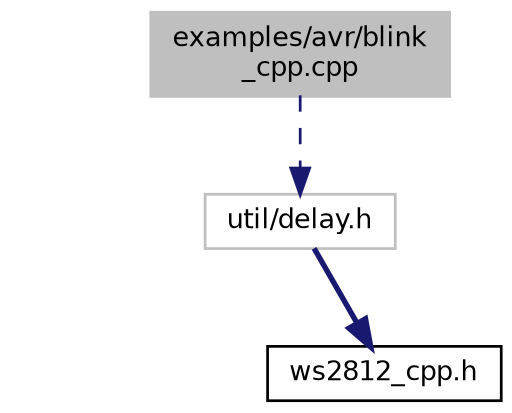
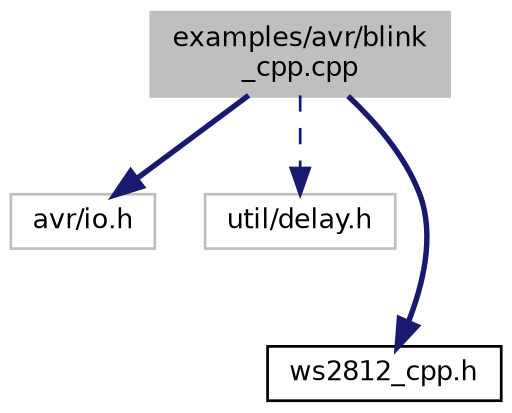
node "avr/io.h": added
edge "util/delay.h" -> "ws2812_cpp.h": now "examples/avr/blink _cpp.cpp" -> "ws2812_cpp.h"
